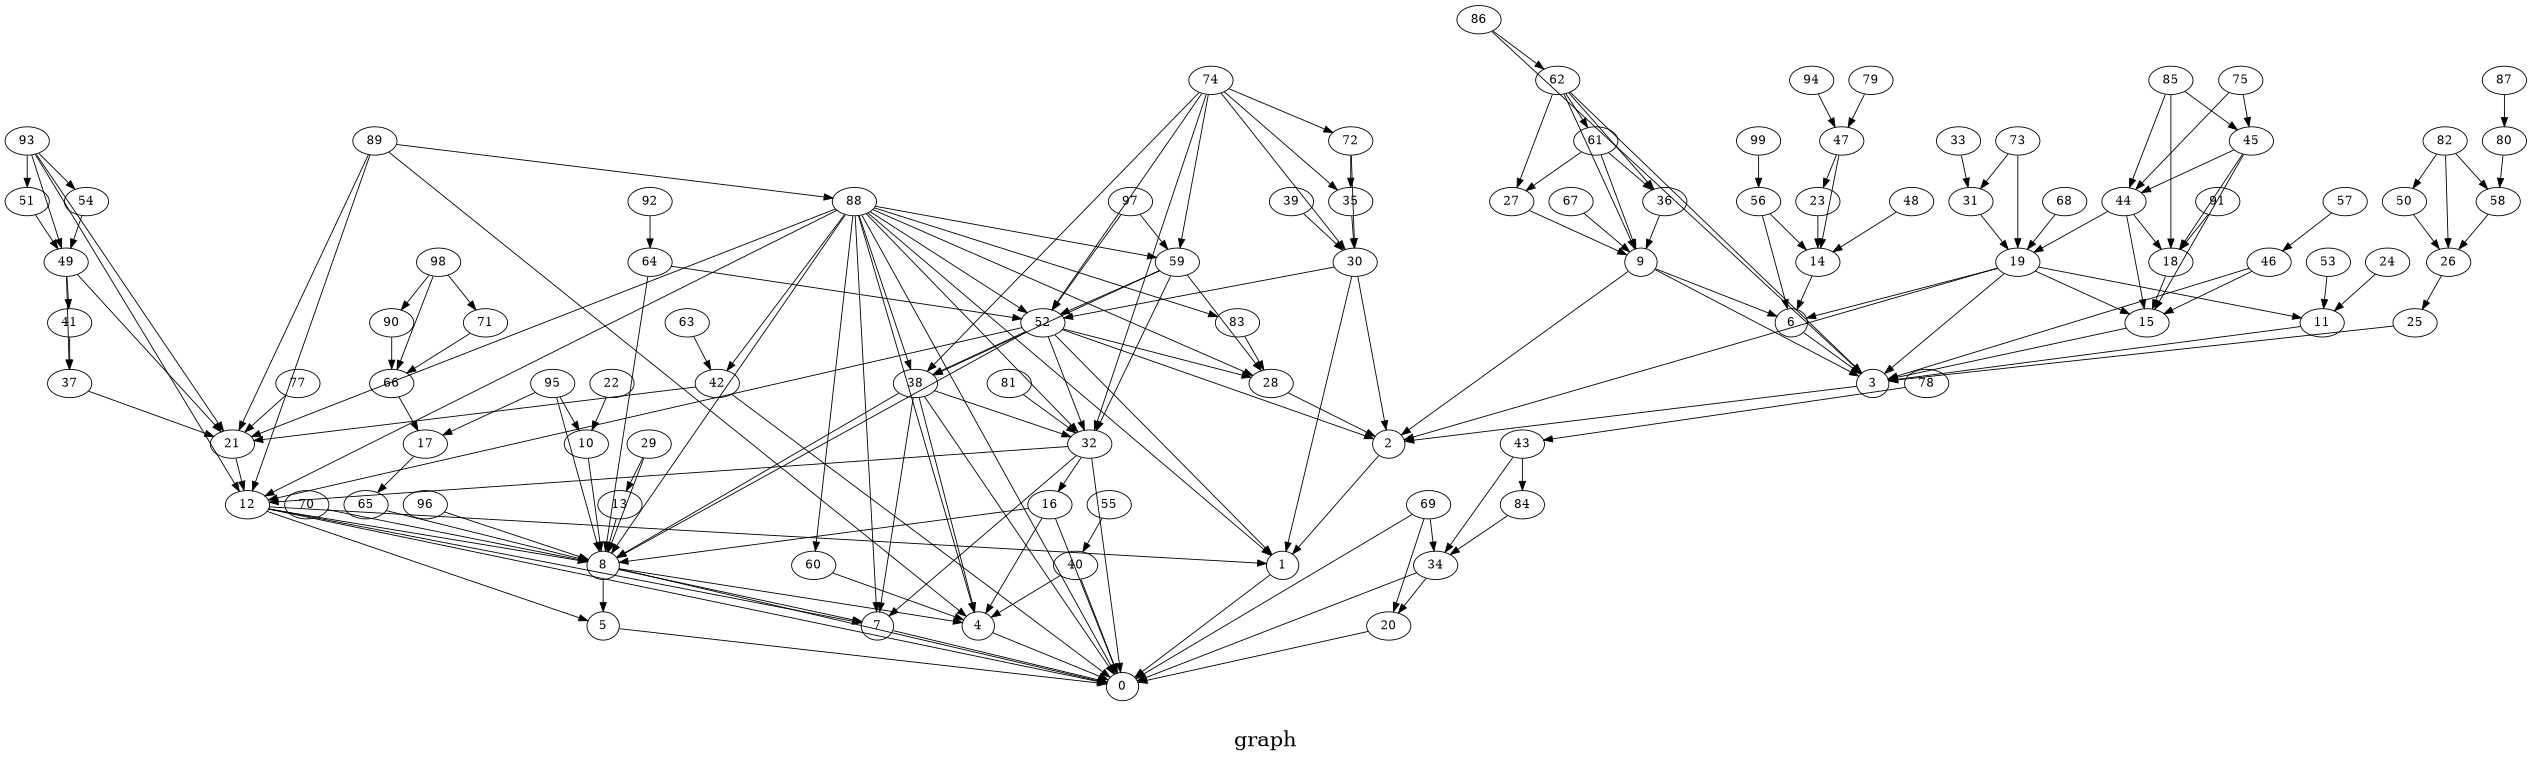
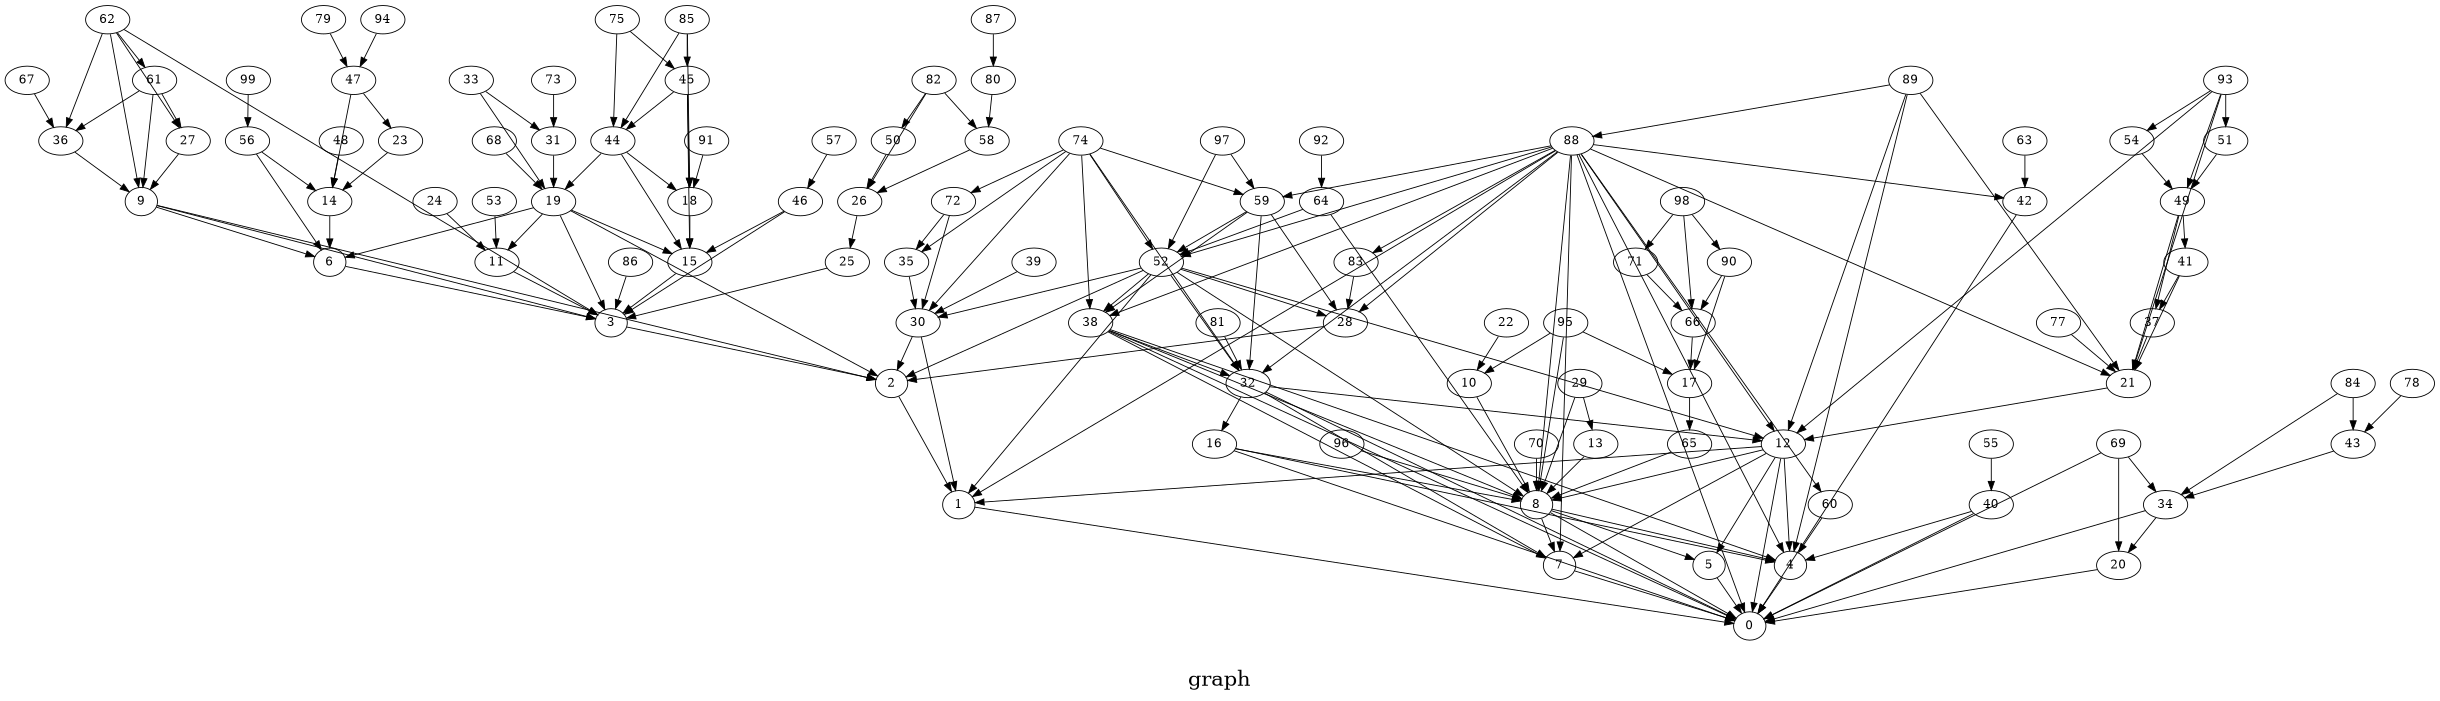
edge "86" -> "62": removed
edge "73" -> "19": now "33" -> "19"
edge "67" -> "9": now "67" -> "36"
edge "30" -> "52": reversed
edge "90" -> "17": added
edge "42" -> "21": now "41" -> "21"
edge "43" -> "84": reversed
edge "12" -> "4": added
